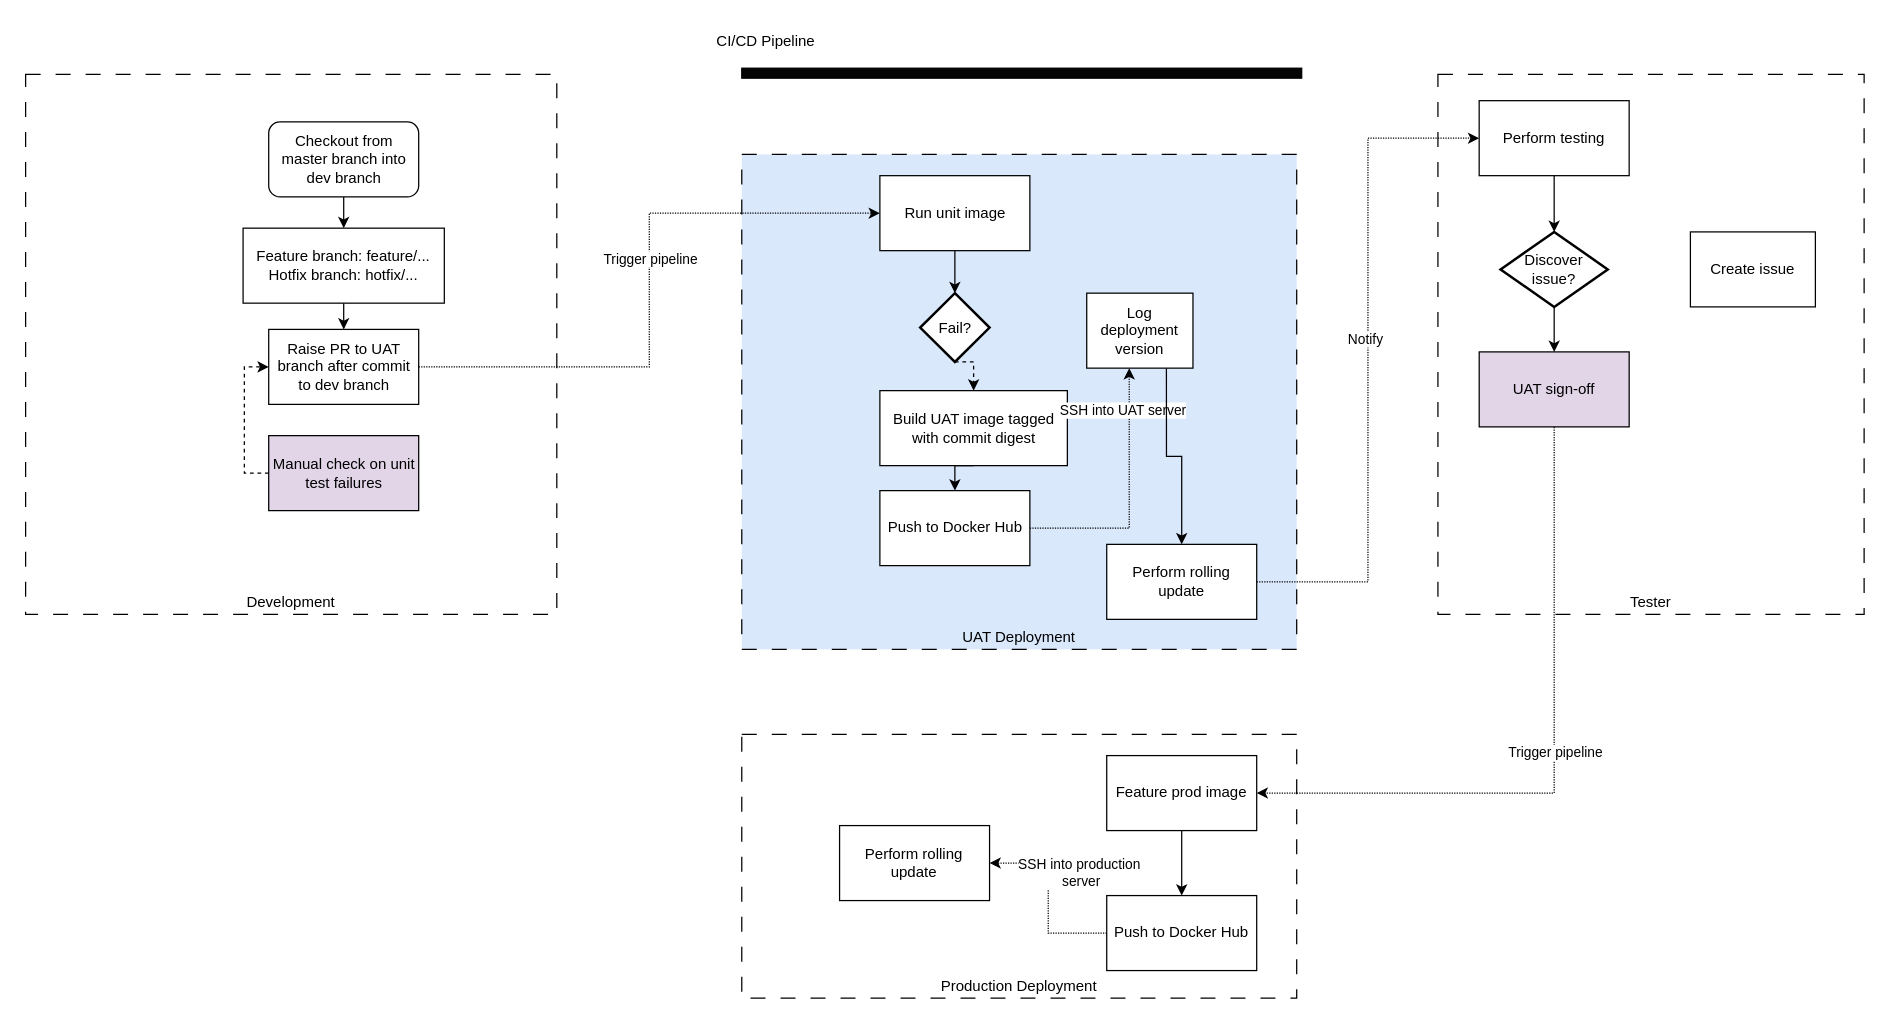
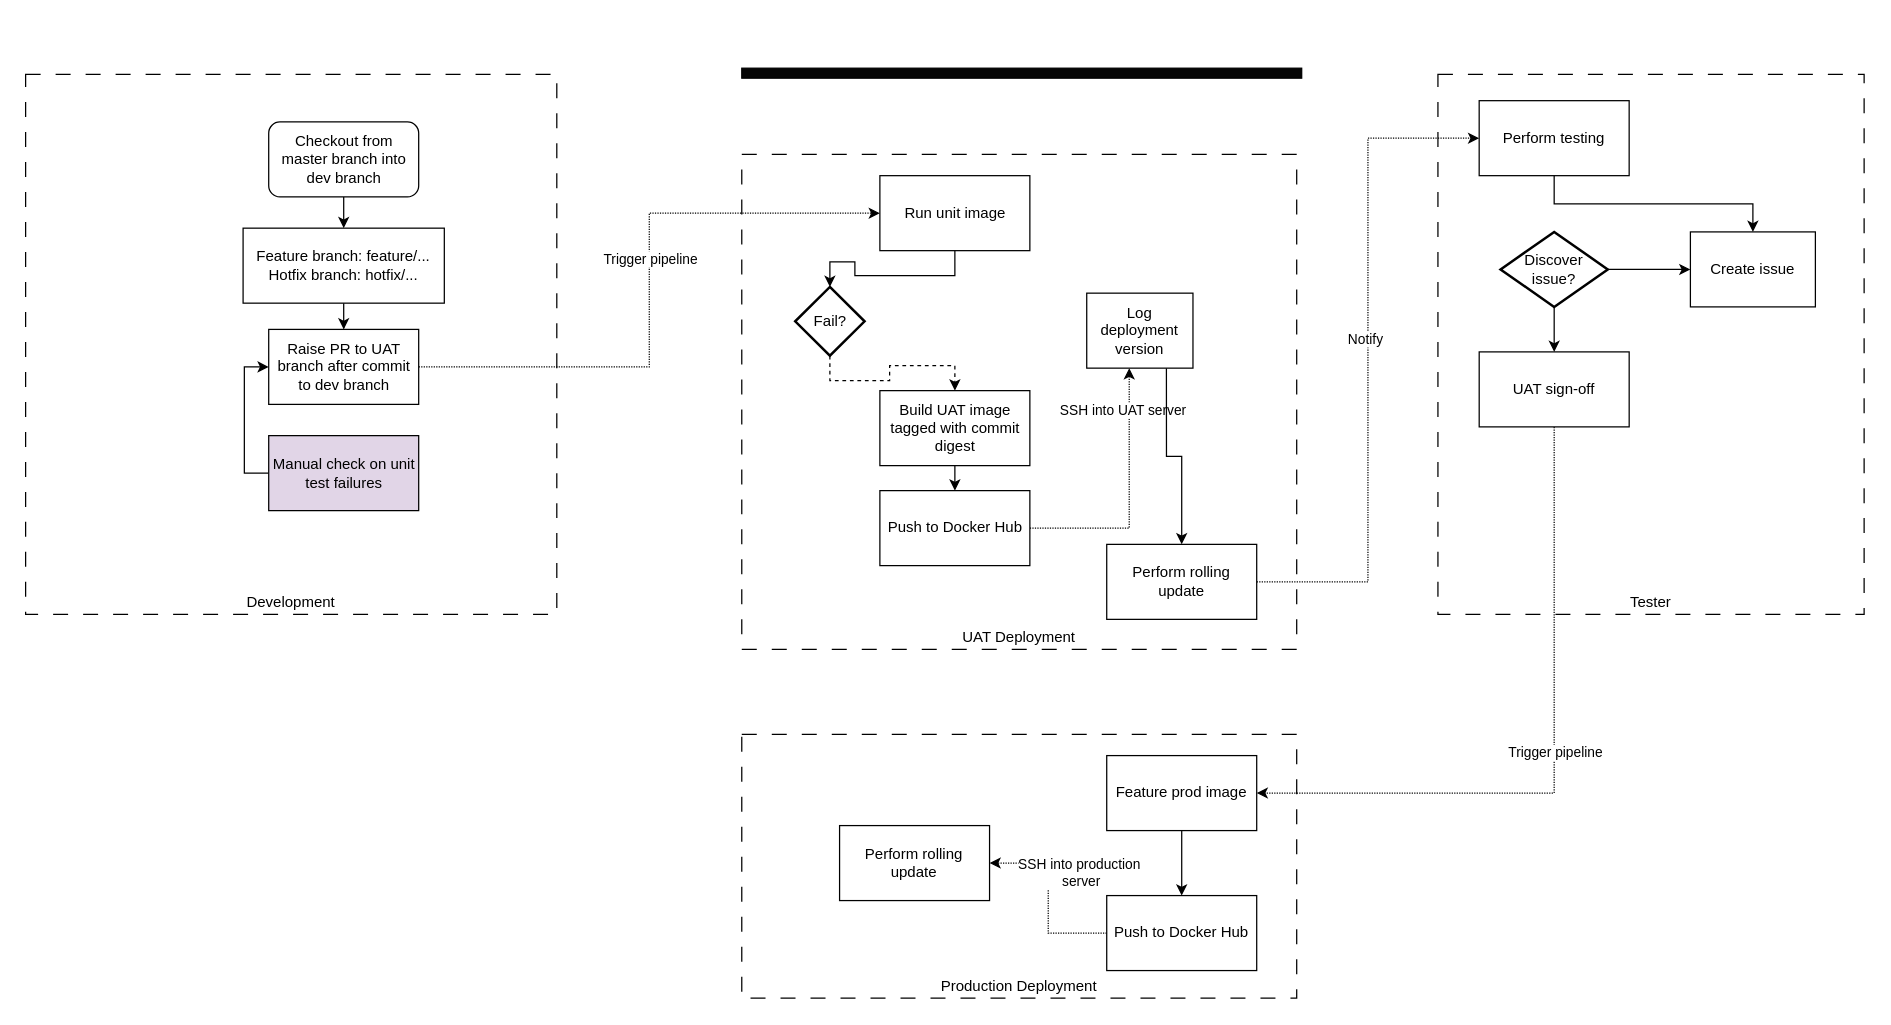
node "CI/CD Pipeline": removed
edge "Perform testing" -> "Discover issue?": now "Perform testing" -> "Create issue"
edge "Discover issue?" -> "Create issue": added
node "Fail?": moved (955, 328) -> (830, 321)
node "UAT sign-off": fillcolor #e1d5e7 -> #ffffff
edge "Manual check on unit test failures" -> "Raise PR to UAT branch after commit to dev branch": style dashed -> solid
node "Build UAT image tagged with commit digest": size 188x75 -> 150x75
node "UAT Deployment": fillcolor #dae8fc -> #ffffff
